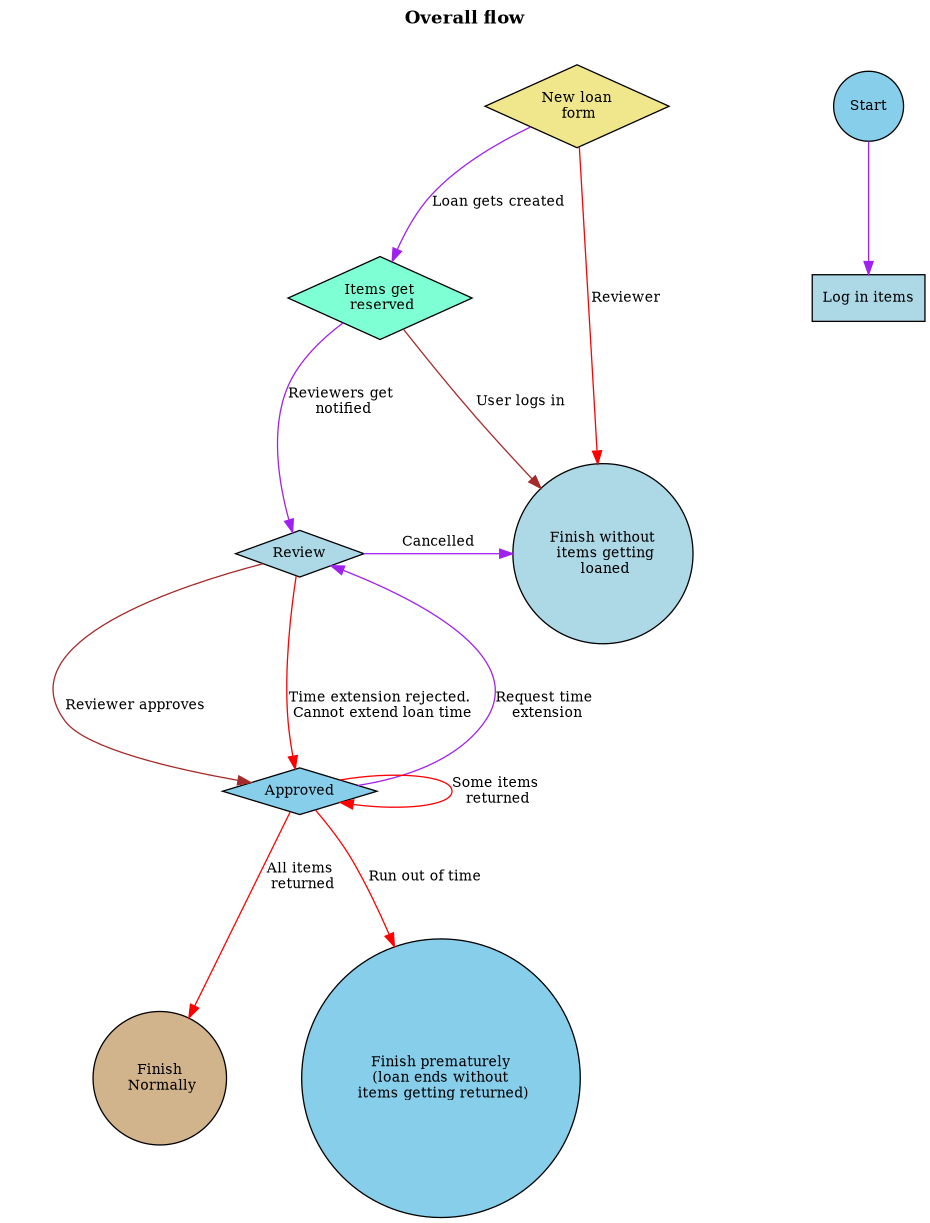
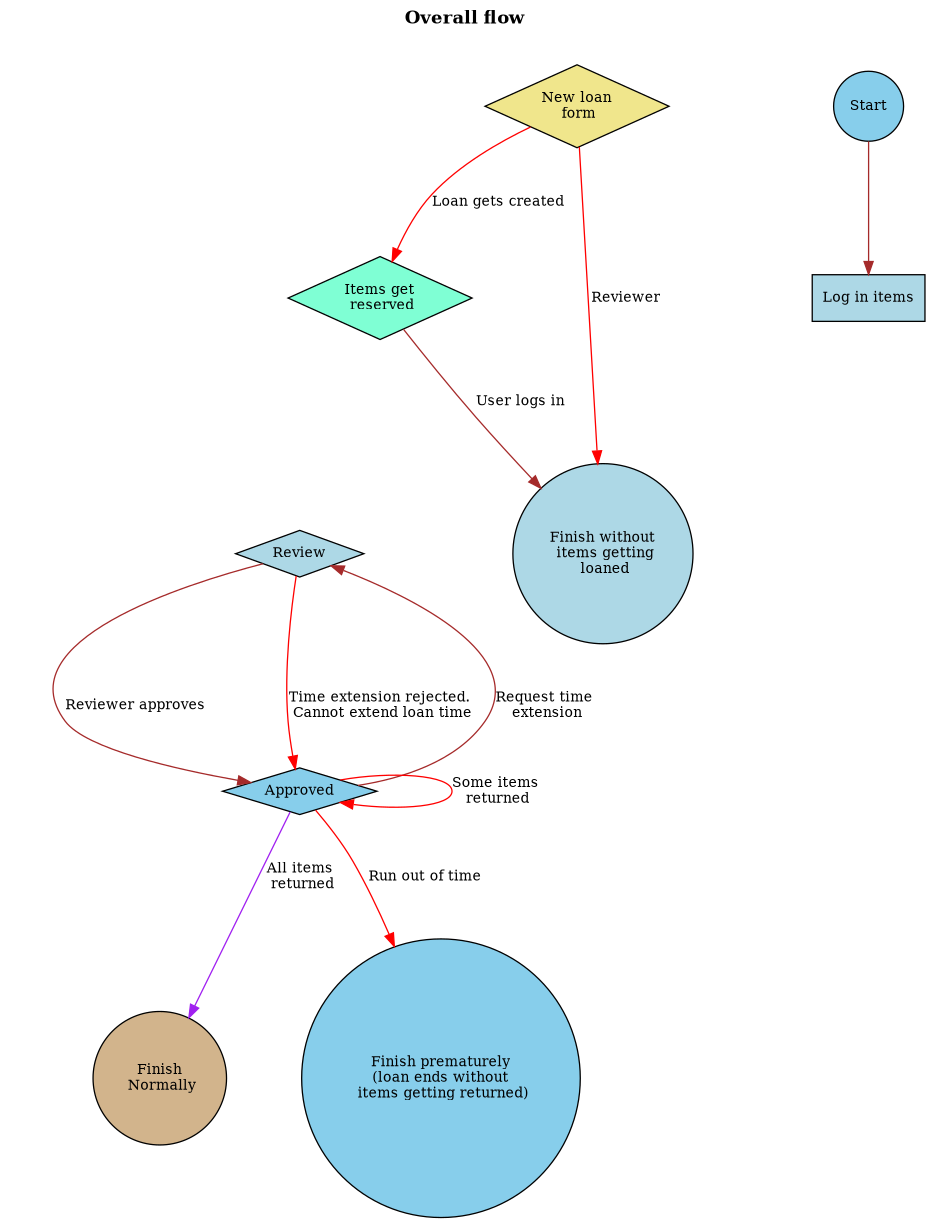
edge "New loan form" -> "Items get reserved": color purple -> red
edge "Start" -> "Log in items": color purple -> brown
edge "Items get reserved" -> "Review": removed, label "Reviewers get notified"
edge "Review" -> "Finish without items getting loaned": removed, label "Cancelled"
edge "Approved" -> "Review": color purple -> brown
edge "Approved" -> "Finish Normally": color red -> purple
